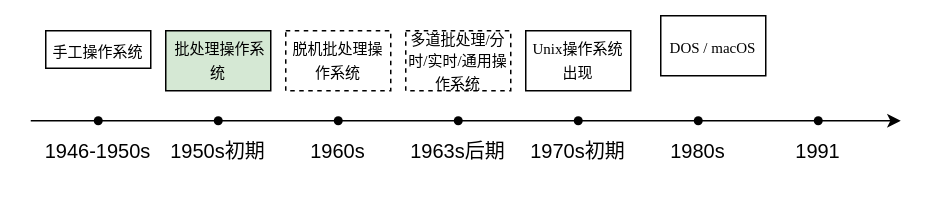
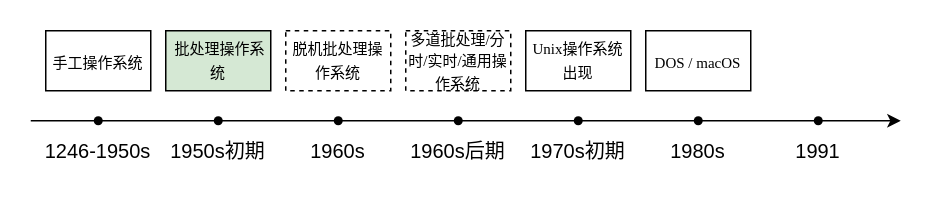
node "DOS / macOS": moved (713, 46) -> (698, 61)
node "手工操作系统": size 105x38 -> 105x60
node "1946-1950s": label "1946-1950s" -> "1246-1950s"
node "1963s后期": label "1963s后期" -> "1960s后期"
